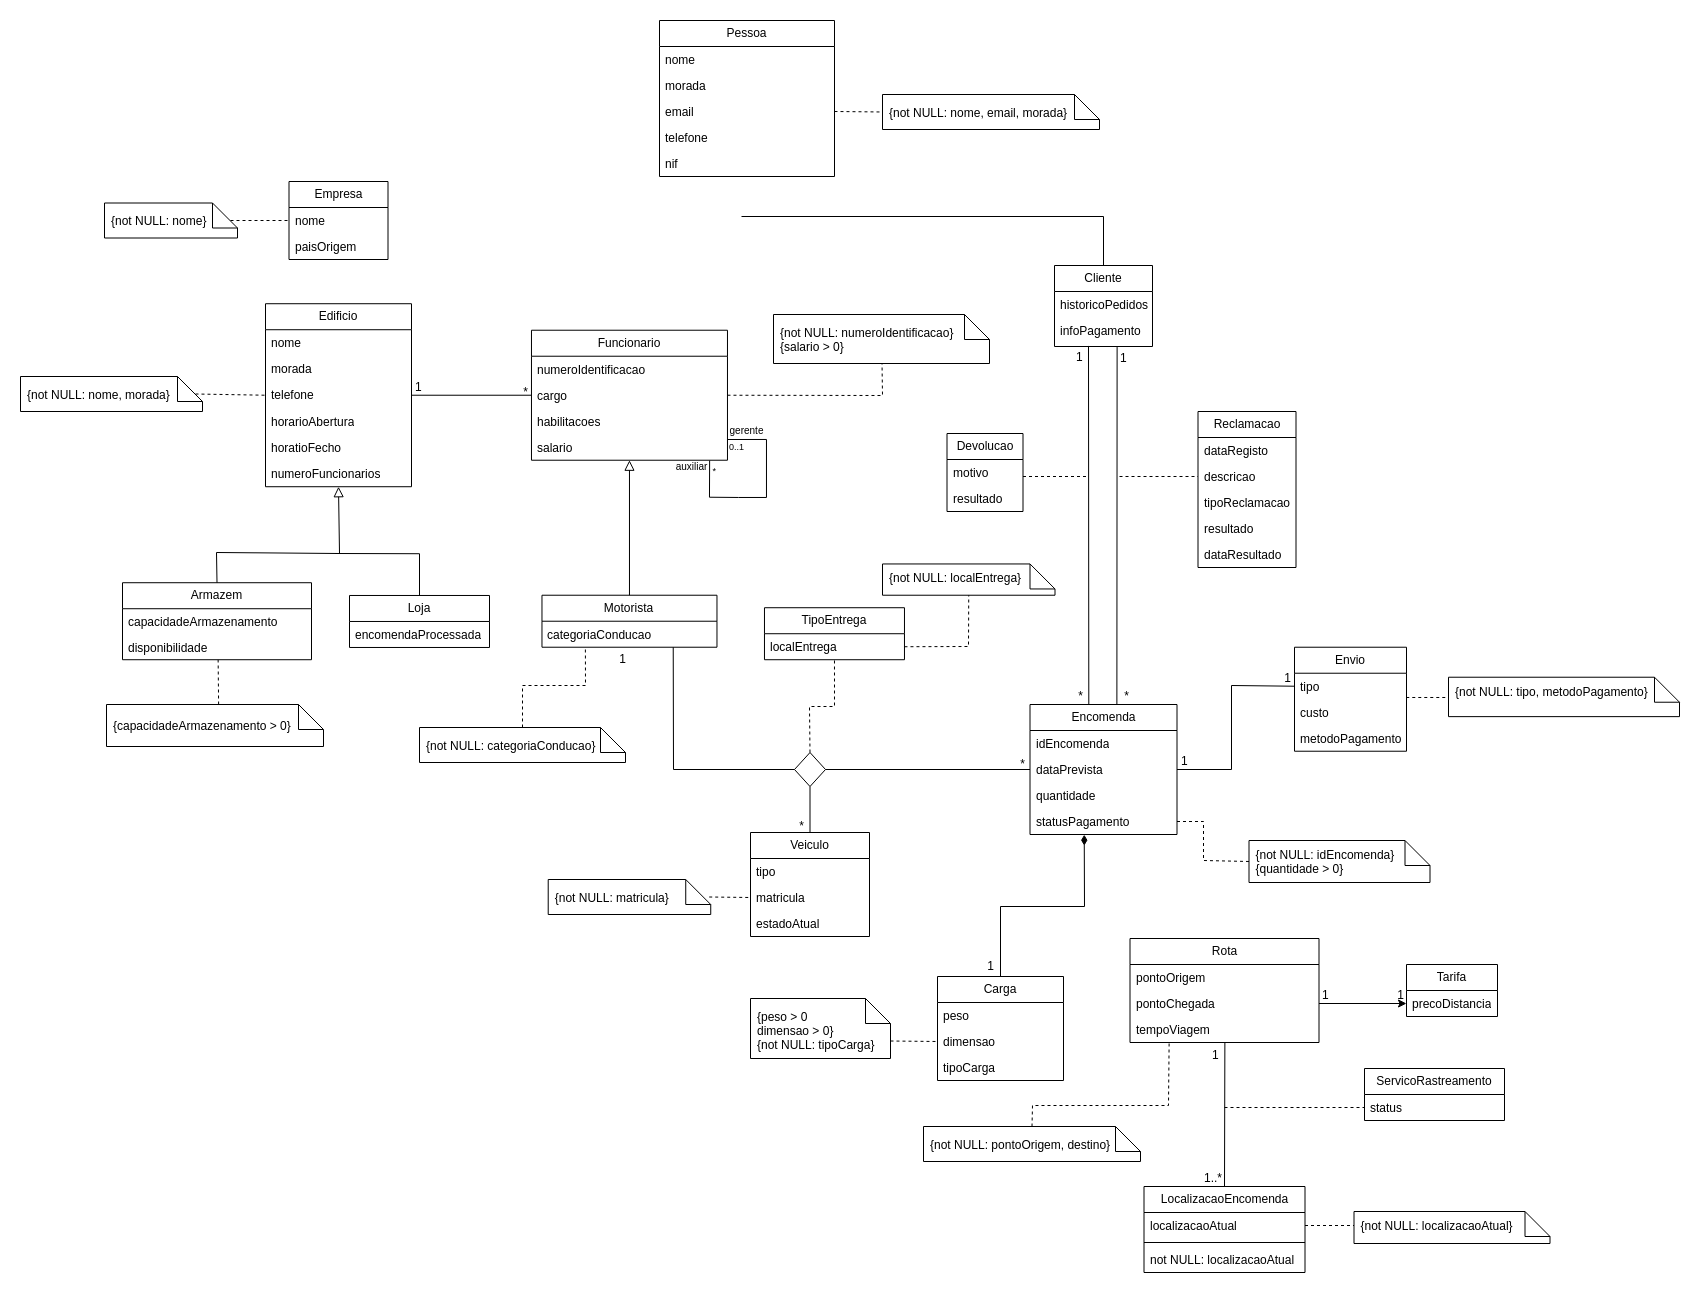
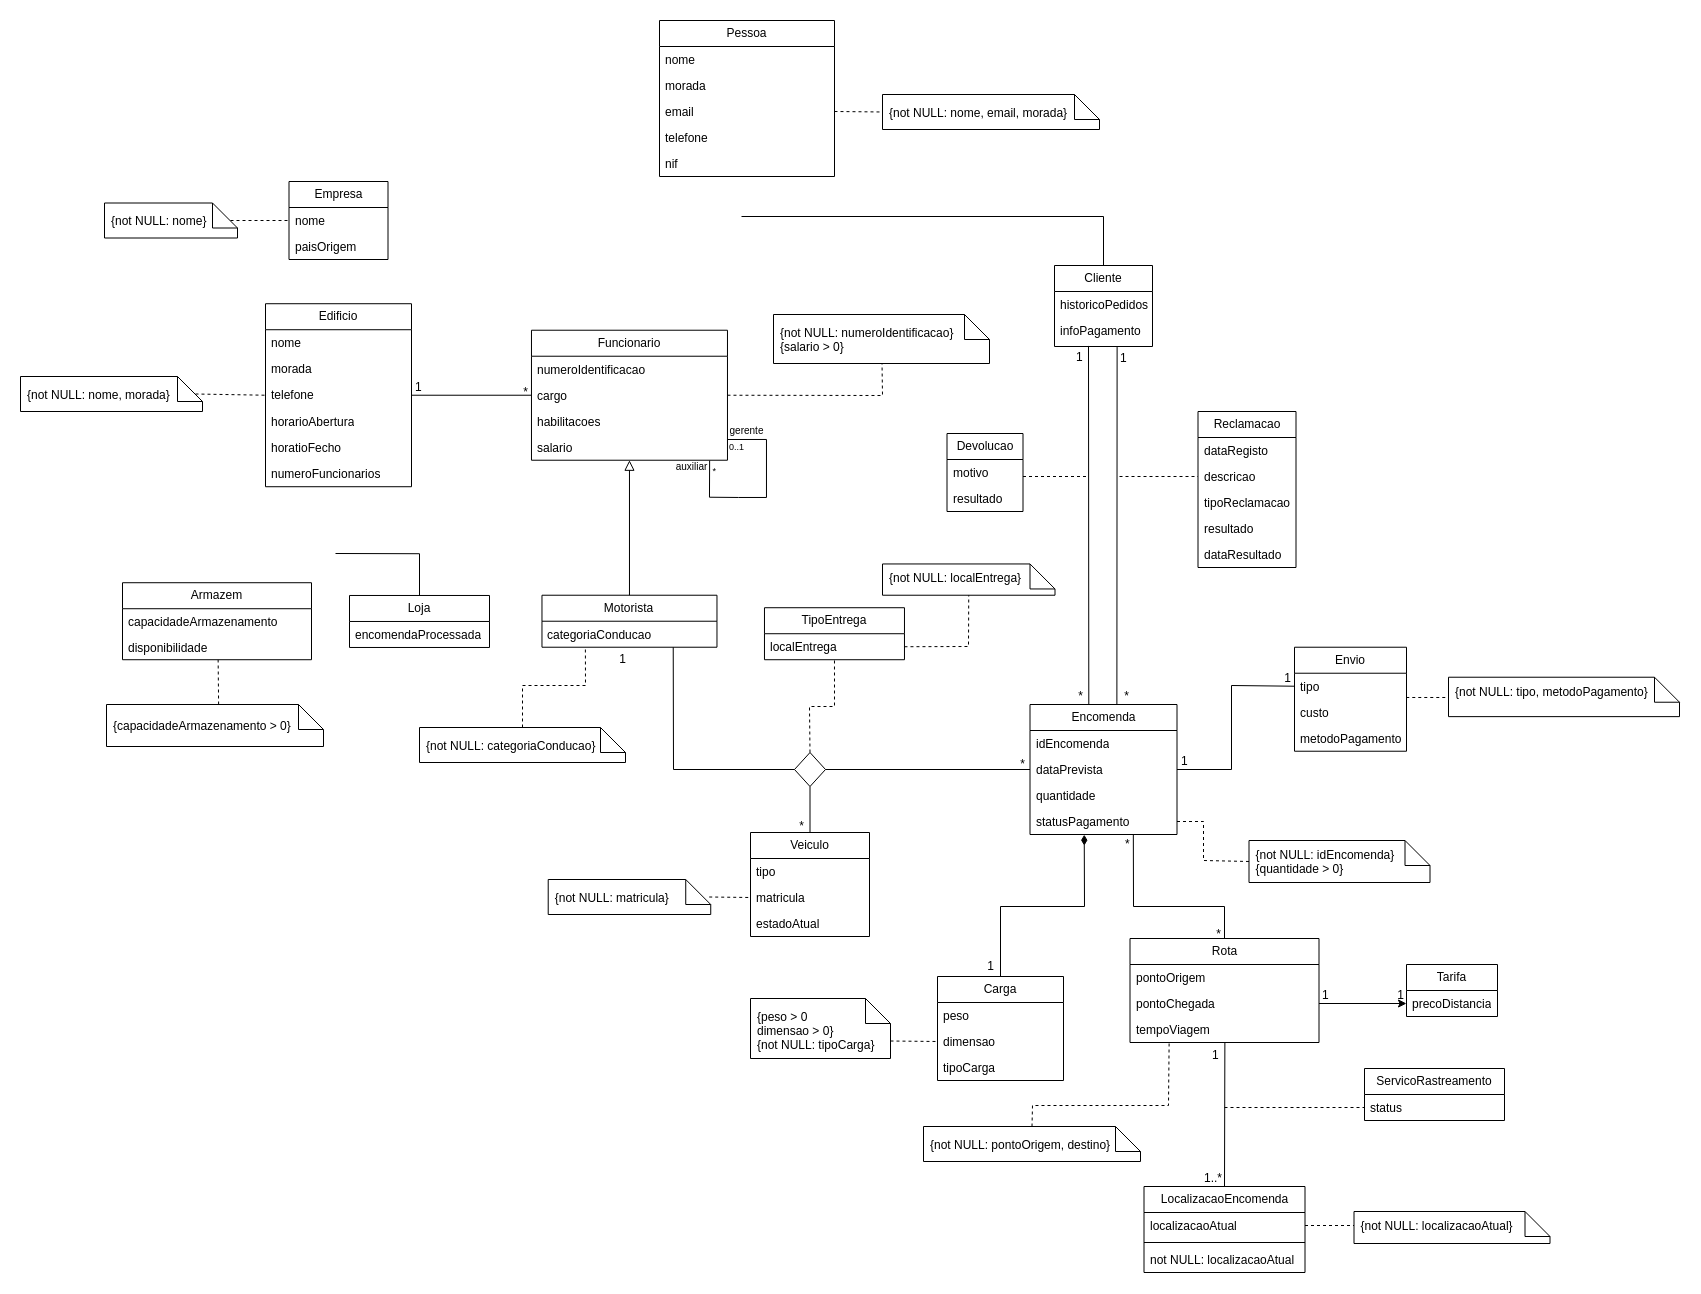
edge "Armazem" -> "Edificio": removed
edge "statusPagamento" -- "Rota": added, labels "*", "*"
